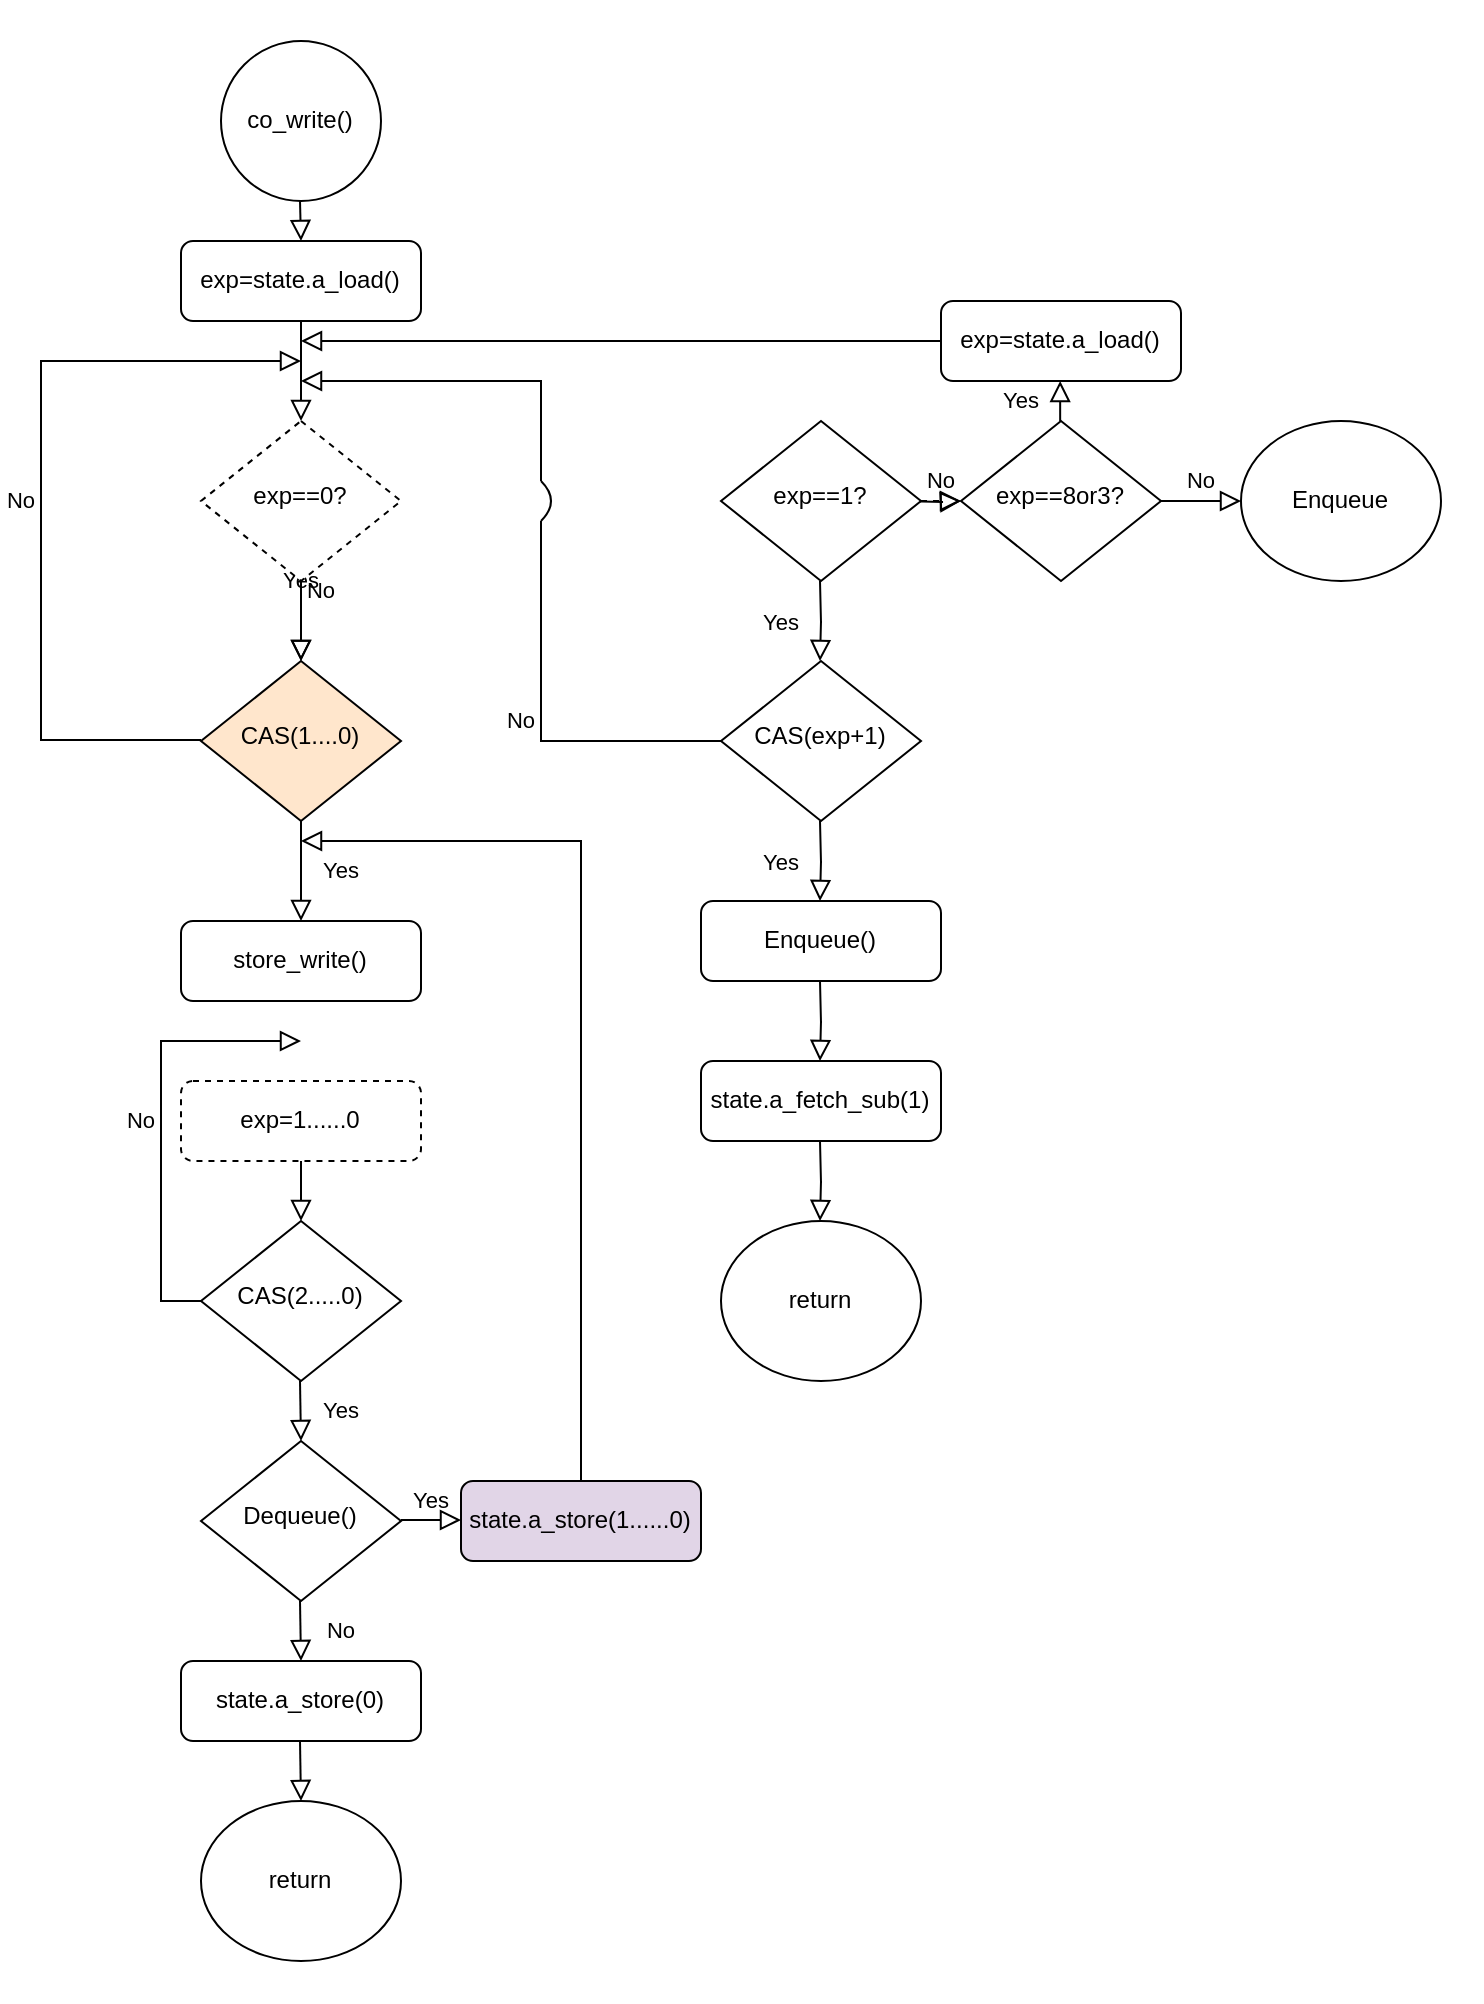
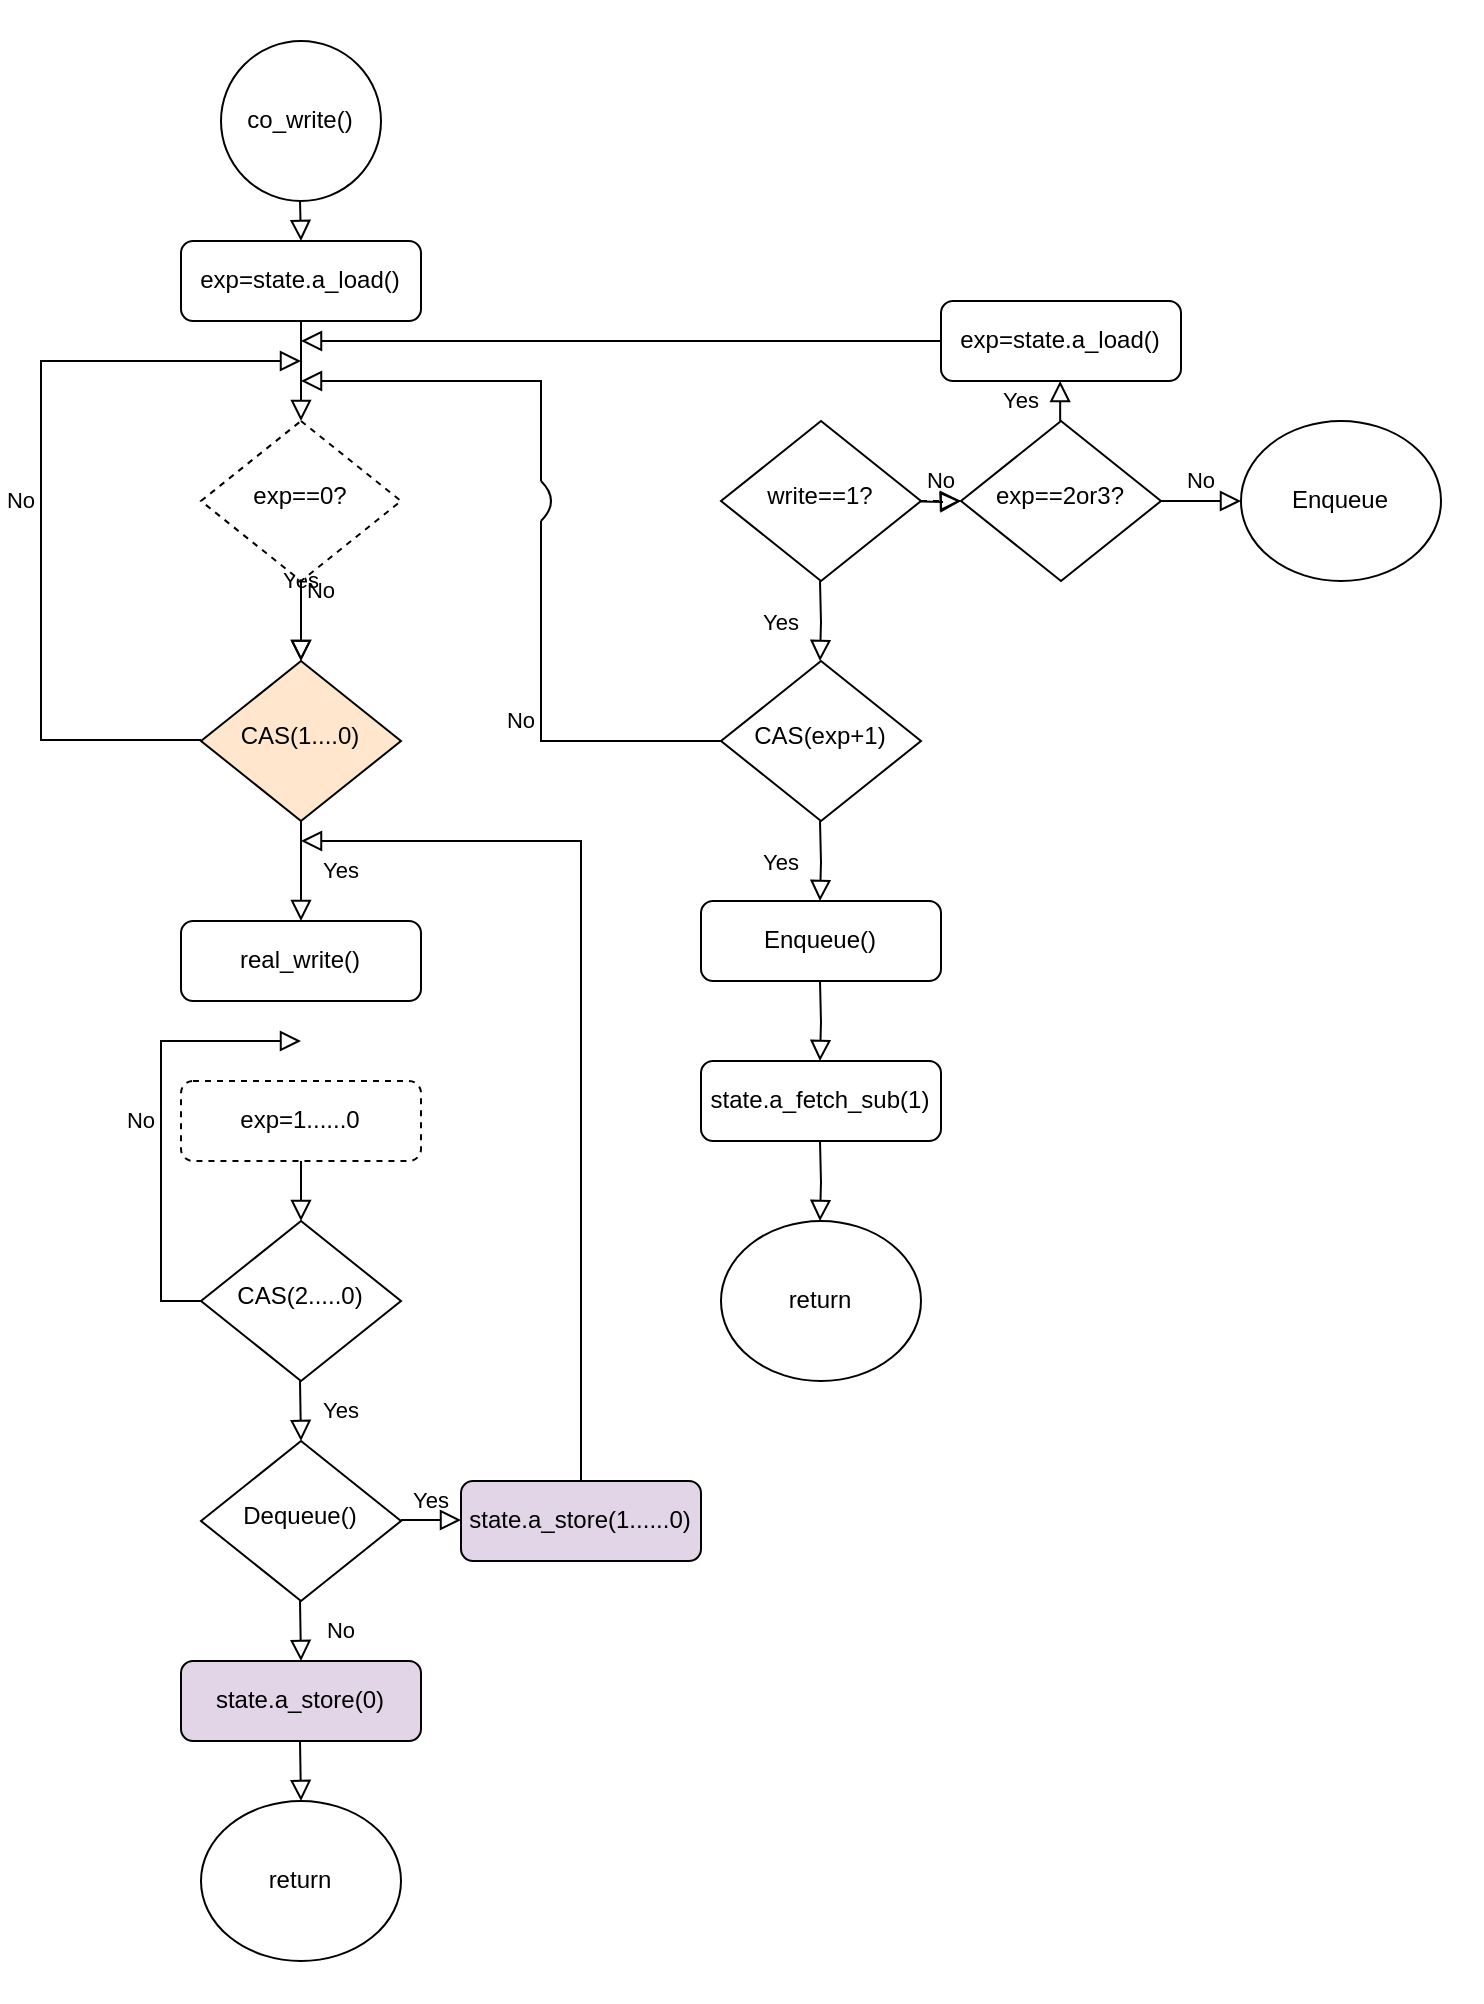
node "exp==1?": label "exp==1?" -> "write==1?"
node "exp==8or3?": label "exp==8or3?" -> "exp==2or3?"
node "store_write()": label "store_write()" -> "real_write()"
node "state.a_store(0)": fillcolor #ffffff -> #e1d5e7
